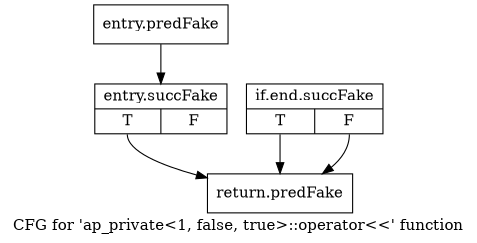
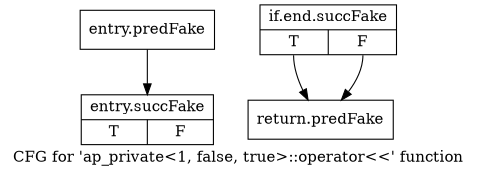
edge "entry.succFake" -> "return.predFake": removed
